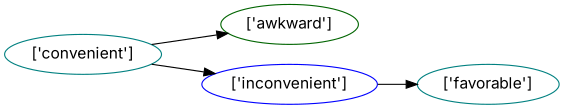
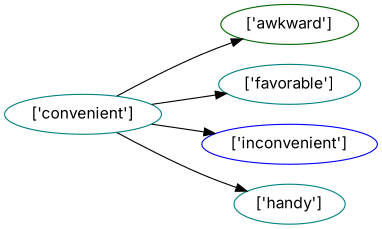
edge "['inconvenient']" -> "['favorable']": now "['convenient']" -> "['favorable']"
node "['handy']": added
